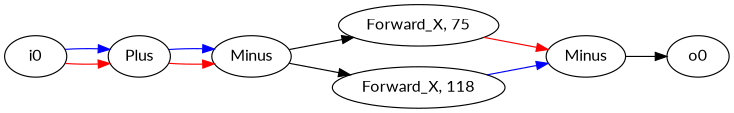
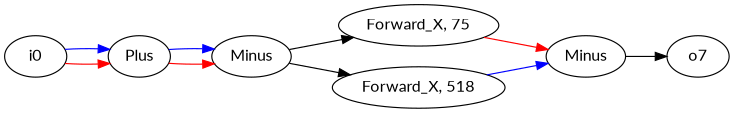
node "o0": label "o0" -> "o7"
node "Forward_X, 118": label "Forward_X, 118" -> "Forward_X, 518"
